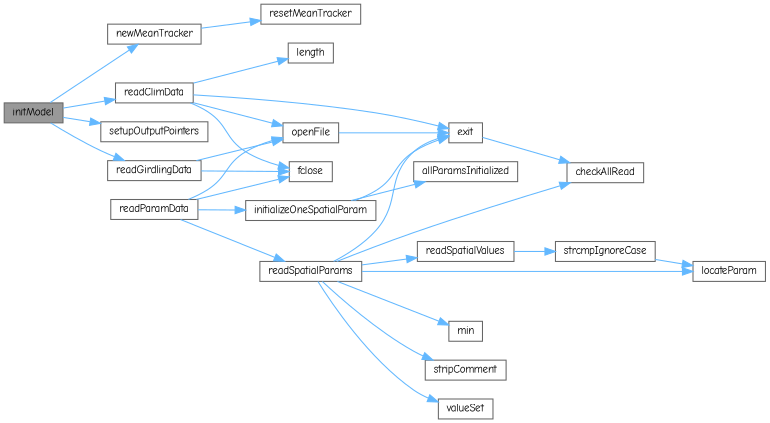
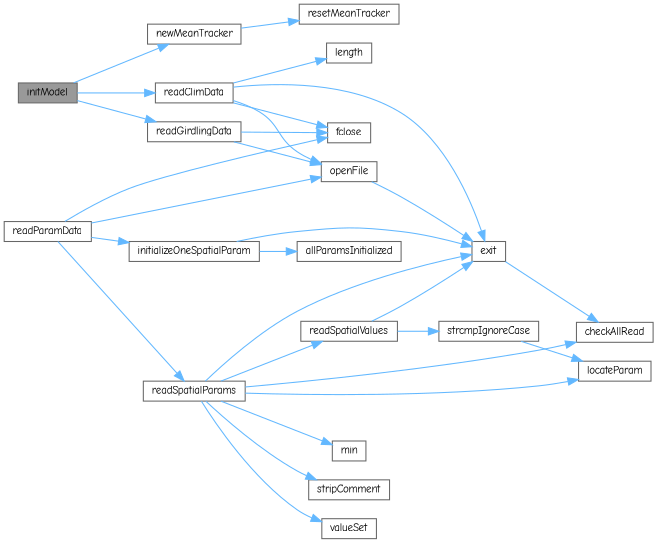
node "setupOutputPointers": removed
edge "readSpatialValues" -> "exit": added
